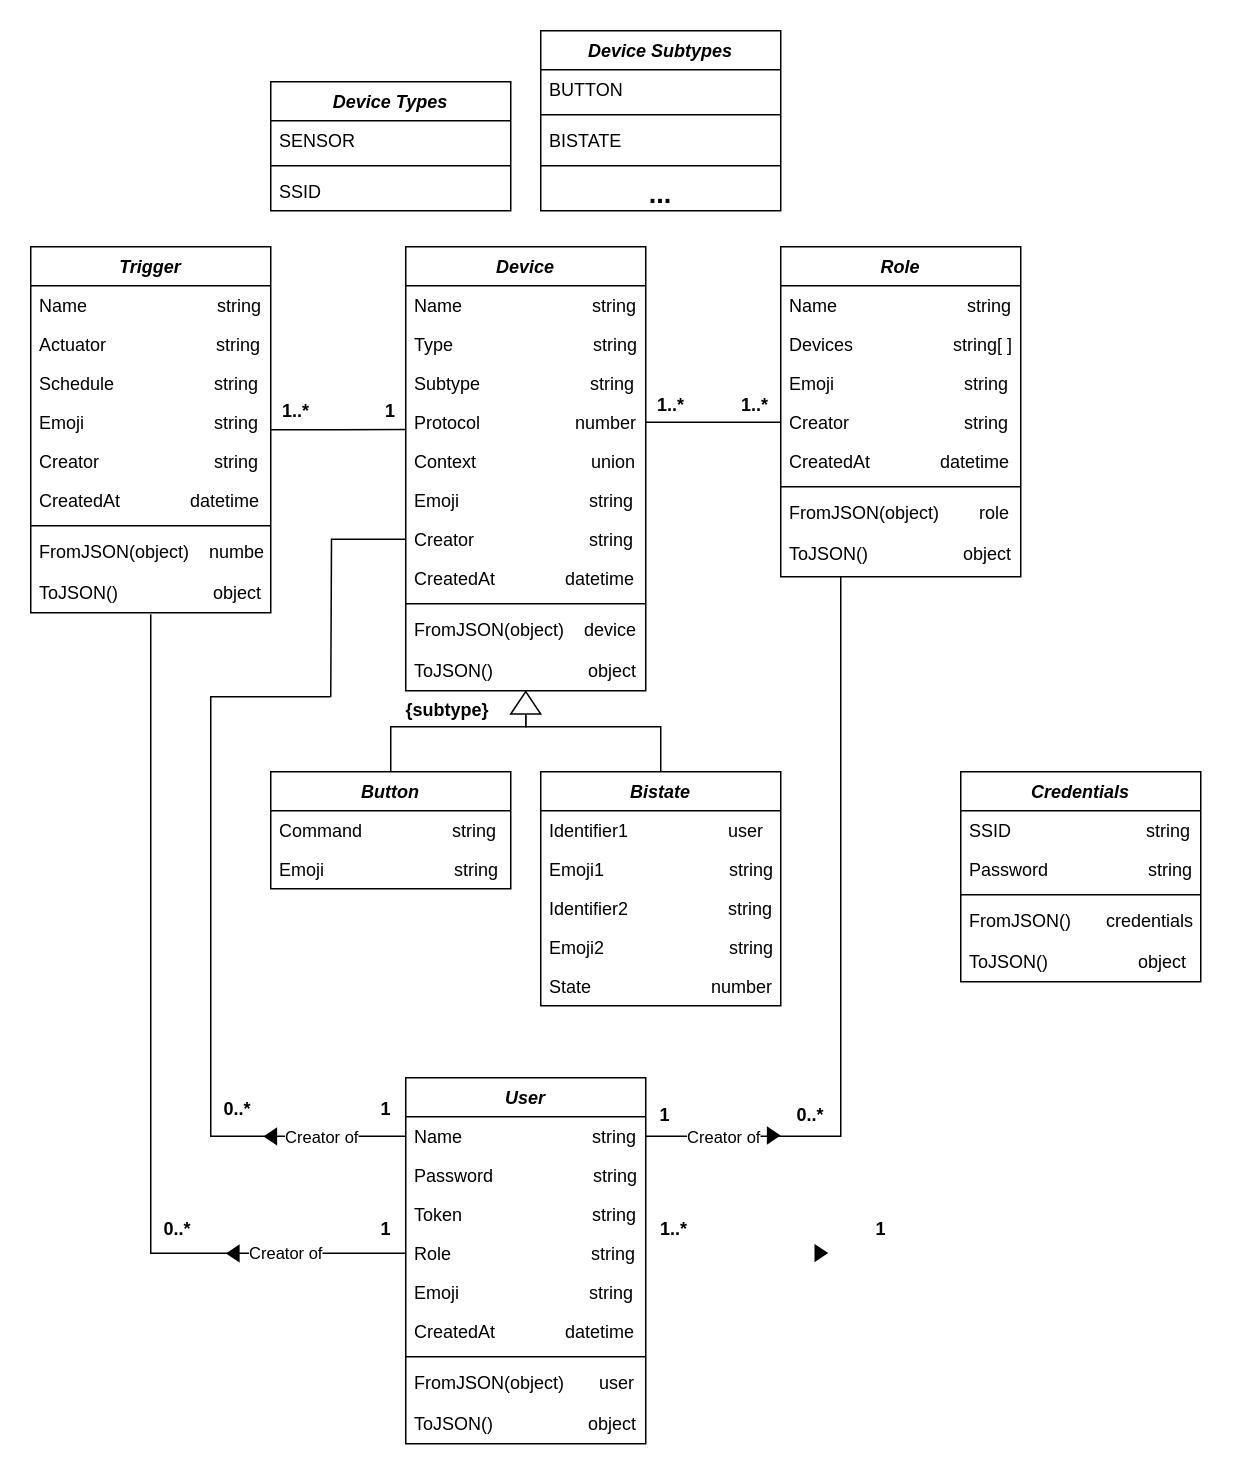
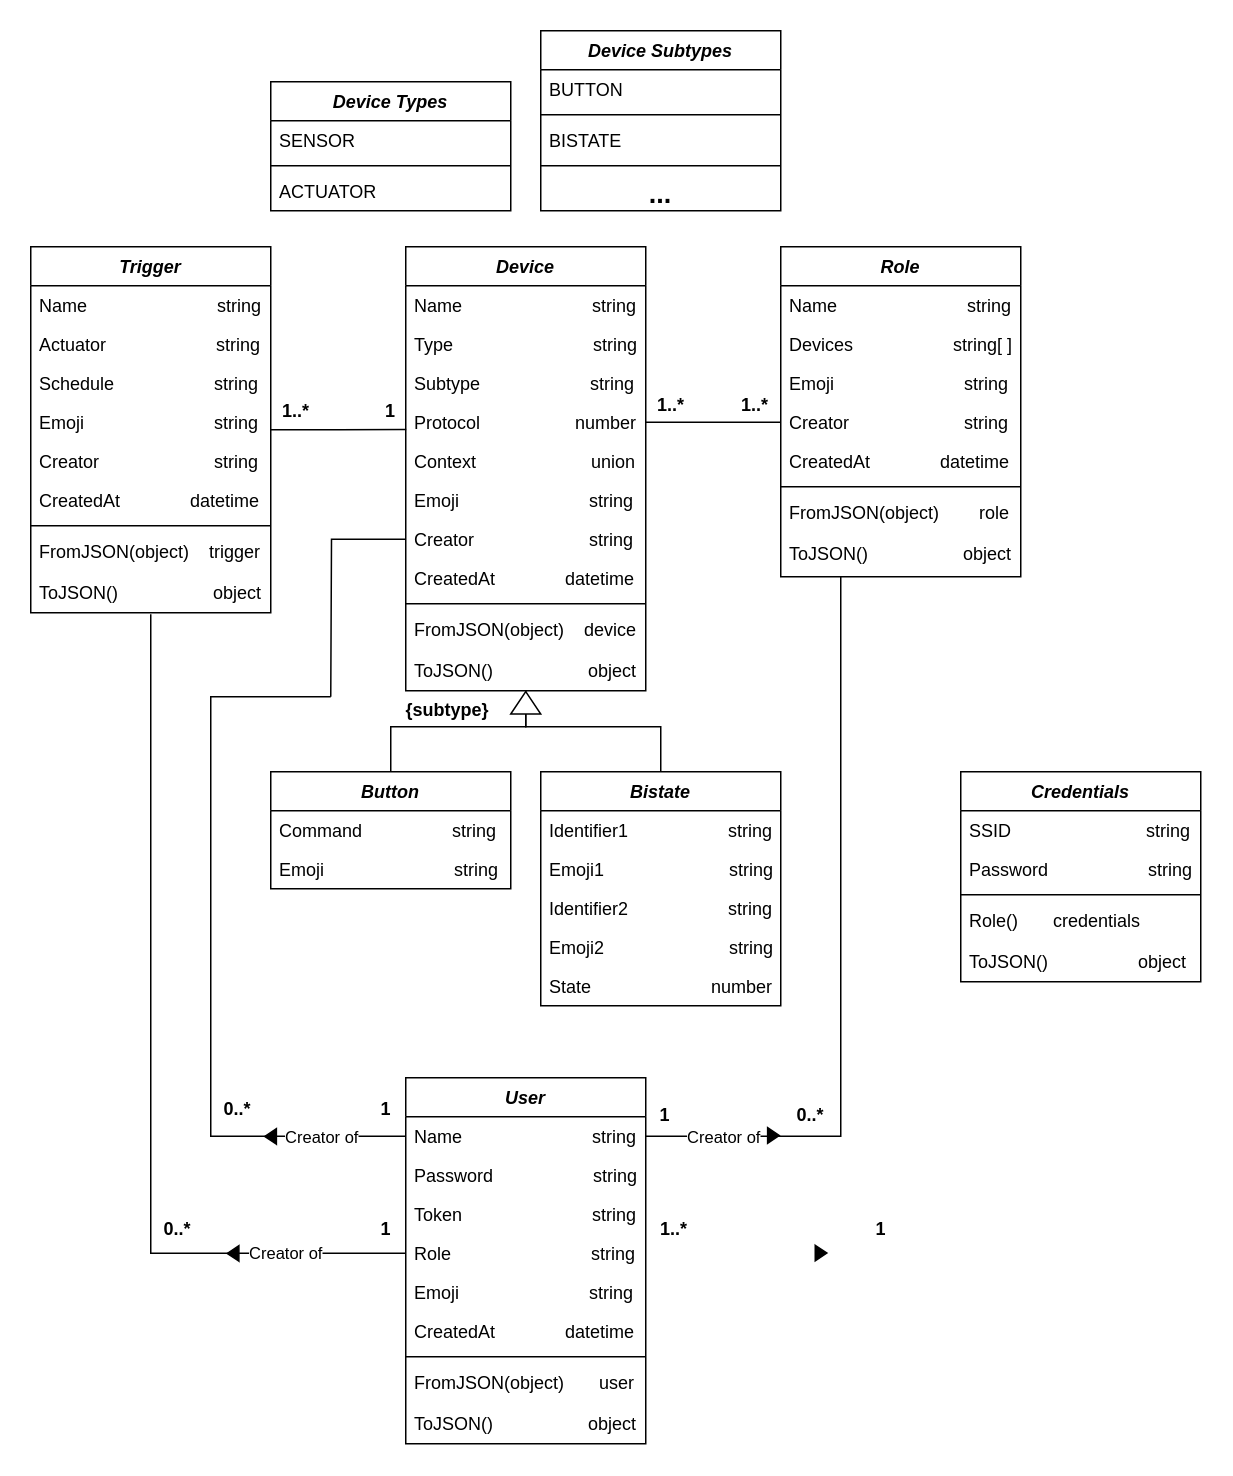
node "SSID": label "SSID" -> "ACTUATOR"
node "FromJSON(object) number": label "FromJSON(object) number" -> "FromJSON(object) trigger"
node "Identifier1 user": label "Identifier1 user" -> "Identifier1 string"
node "FromJSON() credentials": label "FromJSON() credentials" -> "Role() credentials"
